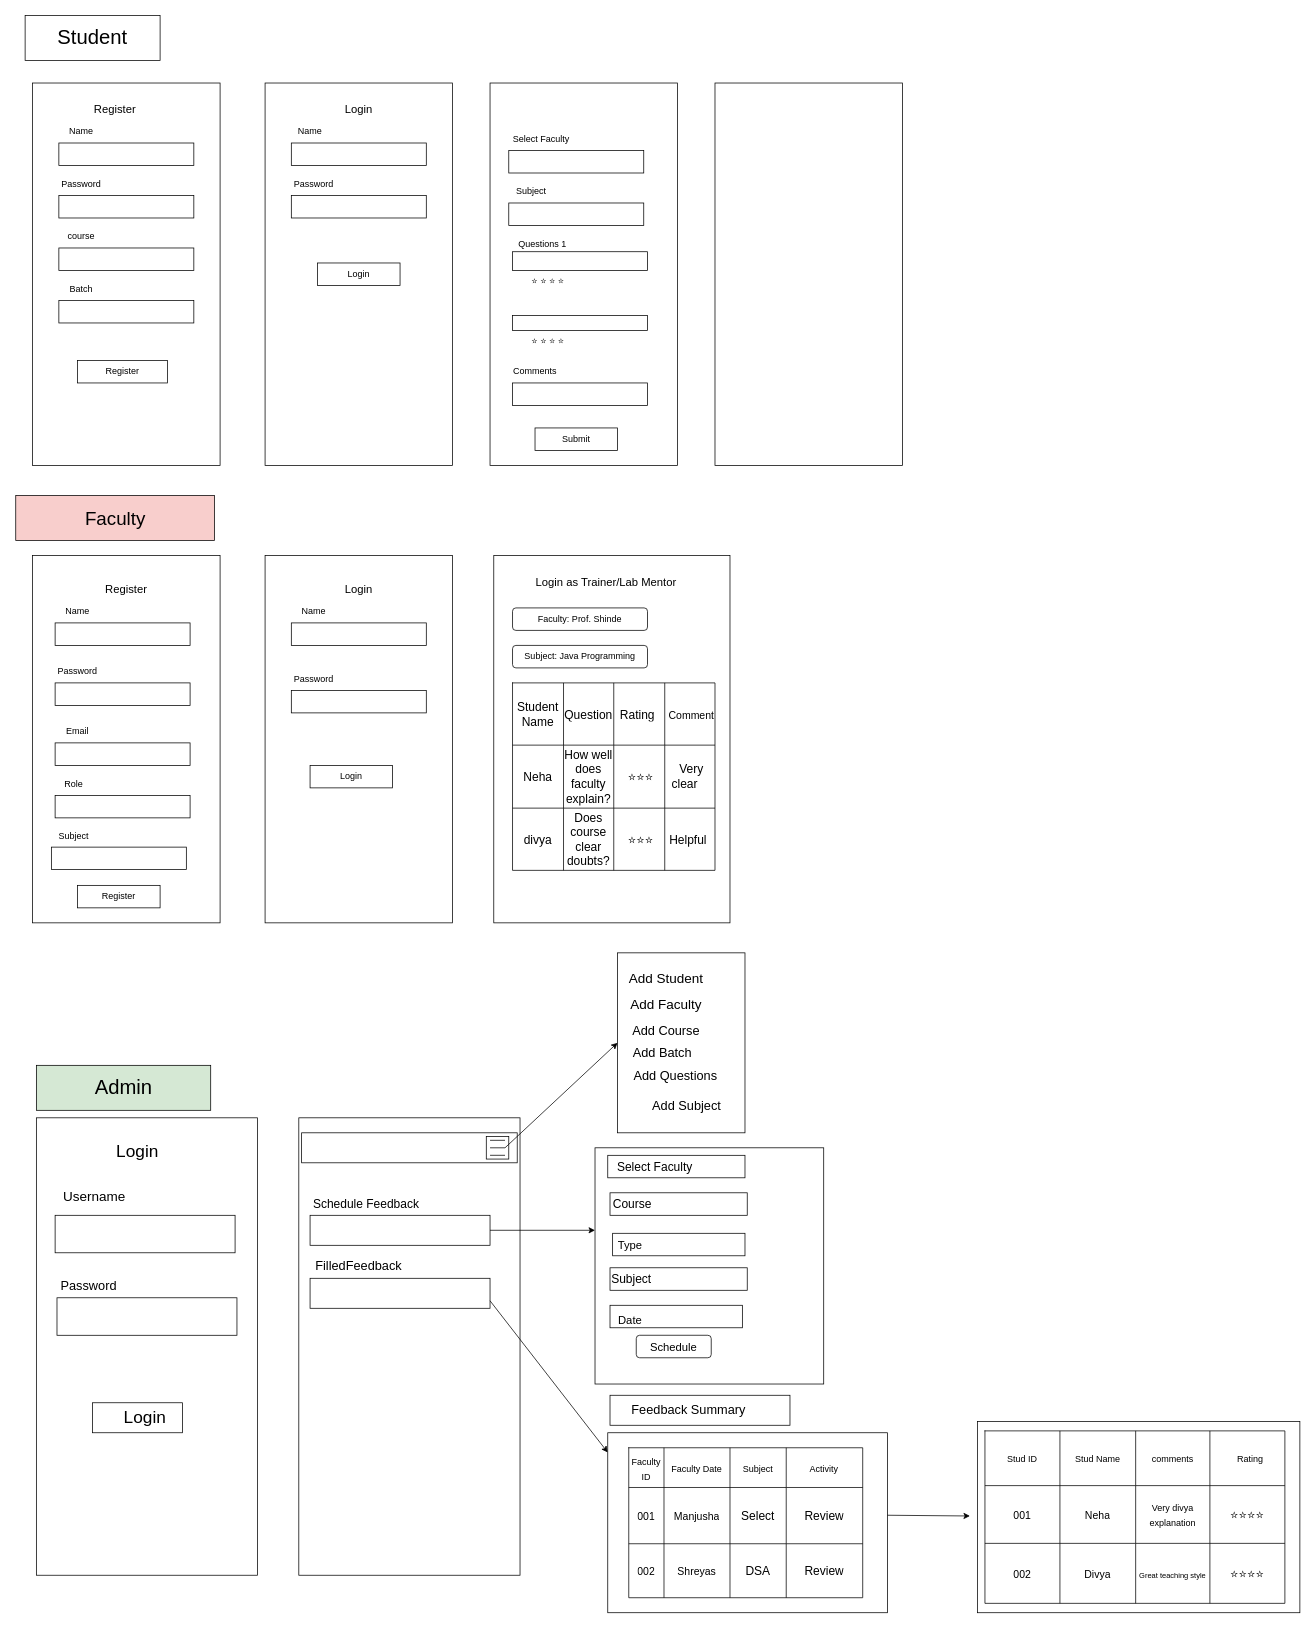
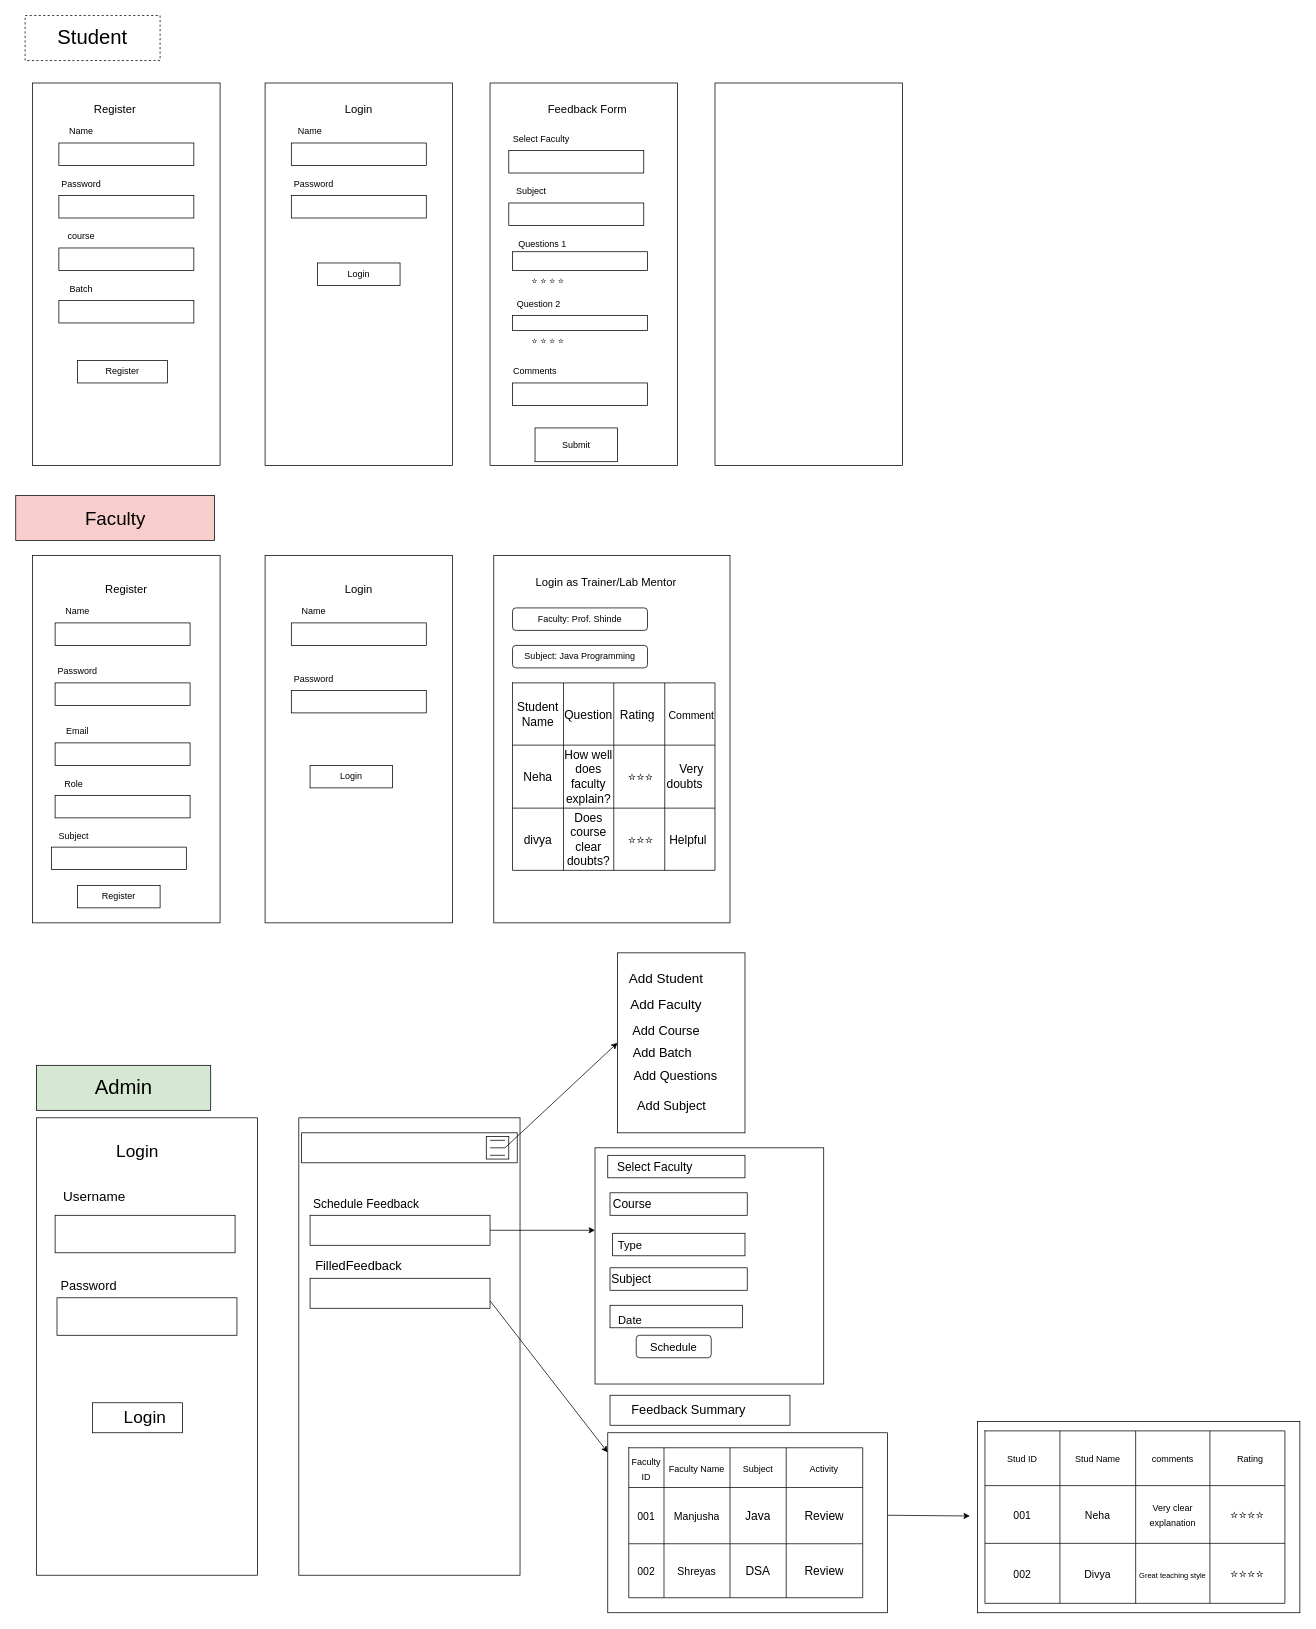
node "Student": style solid -> dashed
node "Feedback Form": added
node "Question 2": added
node "Submit": size 83x23 -> 83x34
node "Very clear": label "Very clear" -> "Very doubts"
node "Add Subject": moved (687, 1107) -> (672, 1107)
node "Faculty Date": label "Faculty Date" -> "Faculty Name"
node "Very divya explanation": label "Very divya explanation" -> "Very clear explanation"
node "Select": label "Select" -> "Java"
